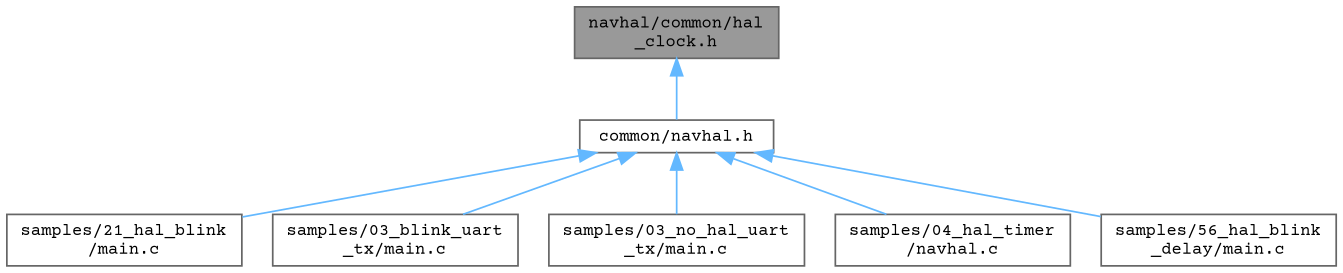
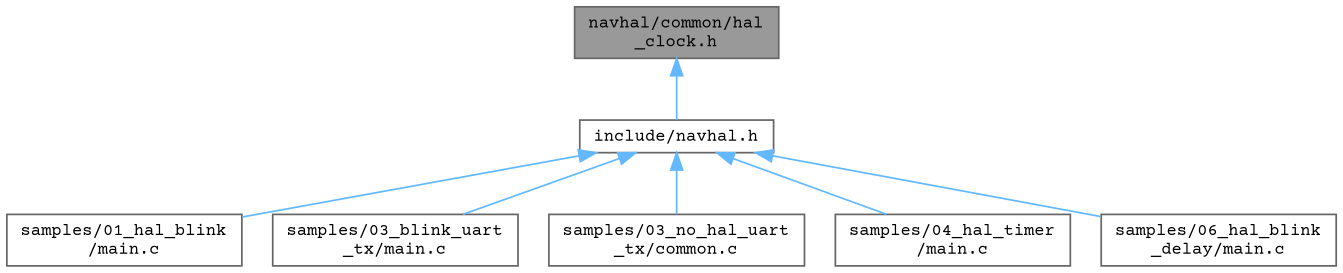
node "common/navhal.h": label "common/navhal.h" -> "include/navhal.h"
node "samples/21_hal_blink /main.c": label "samples/21_hal_blink /main.c" -> "samples/01_hal_blink /main.c"
node "samples/03_no_hal_uart _tx/main.c": label "samples/03_no_hal_uart _tx/main.c" -> "samples/03_no_hal_uart _tx/common.c"
node "samples/04_hal_timer /navhal.c": label "samples/04_hal_timer /navhal.c" -> "samples/04_hal_timer /main.c"
node "samples/56_hal_blink _delay/main.c": label "samples/56_hal_blink _delay/main.c" -> "samples/06_hal_blink _delay/main.c"
